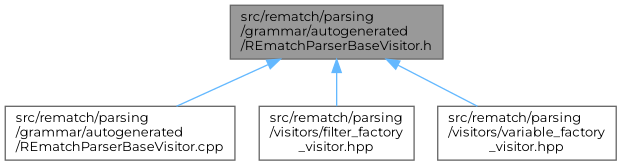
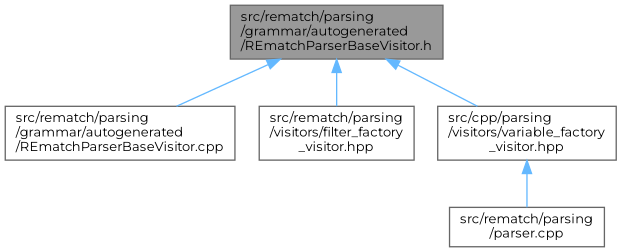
node "src/rematch/parsing /visitors/variable_factory _visitor.hpp": label "src/rematch/parsing /visitors/variable_factory _visitor.hpp" -> "src/cpp/parsing /visitors/variable_factory _visitor.hpp"
node "src/rematch/parsing /parser.cpp": added
